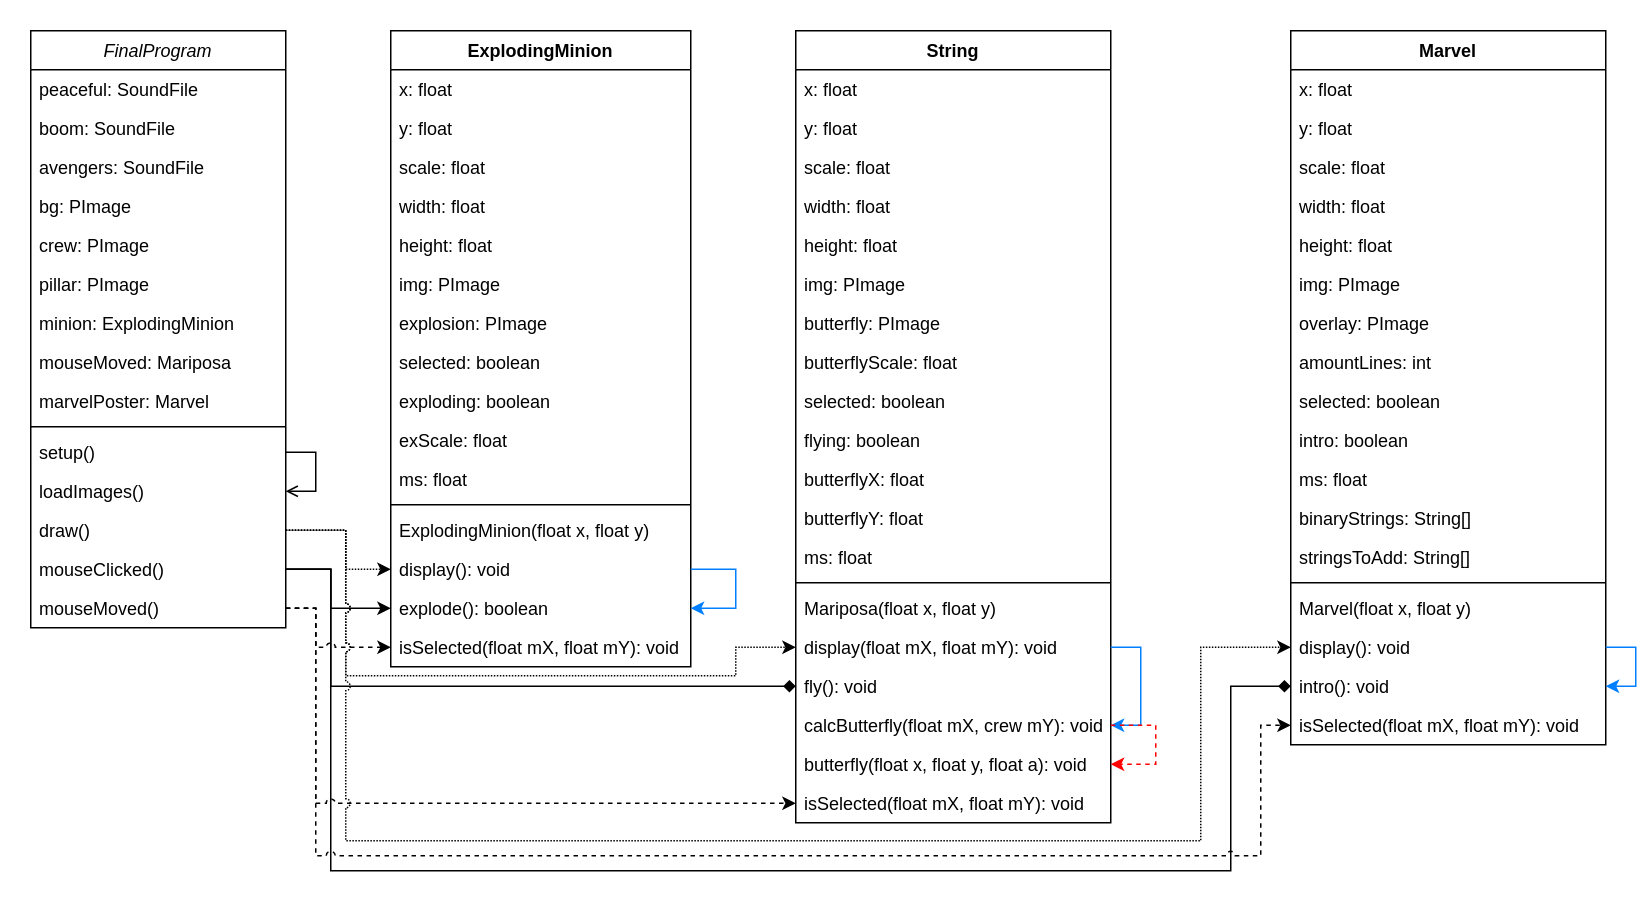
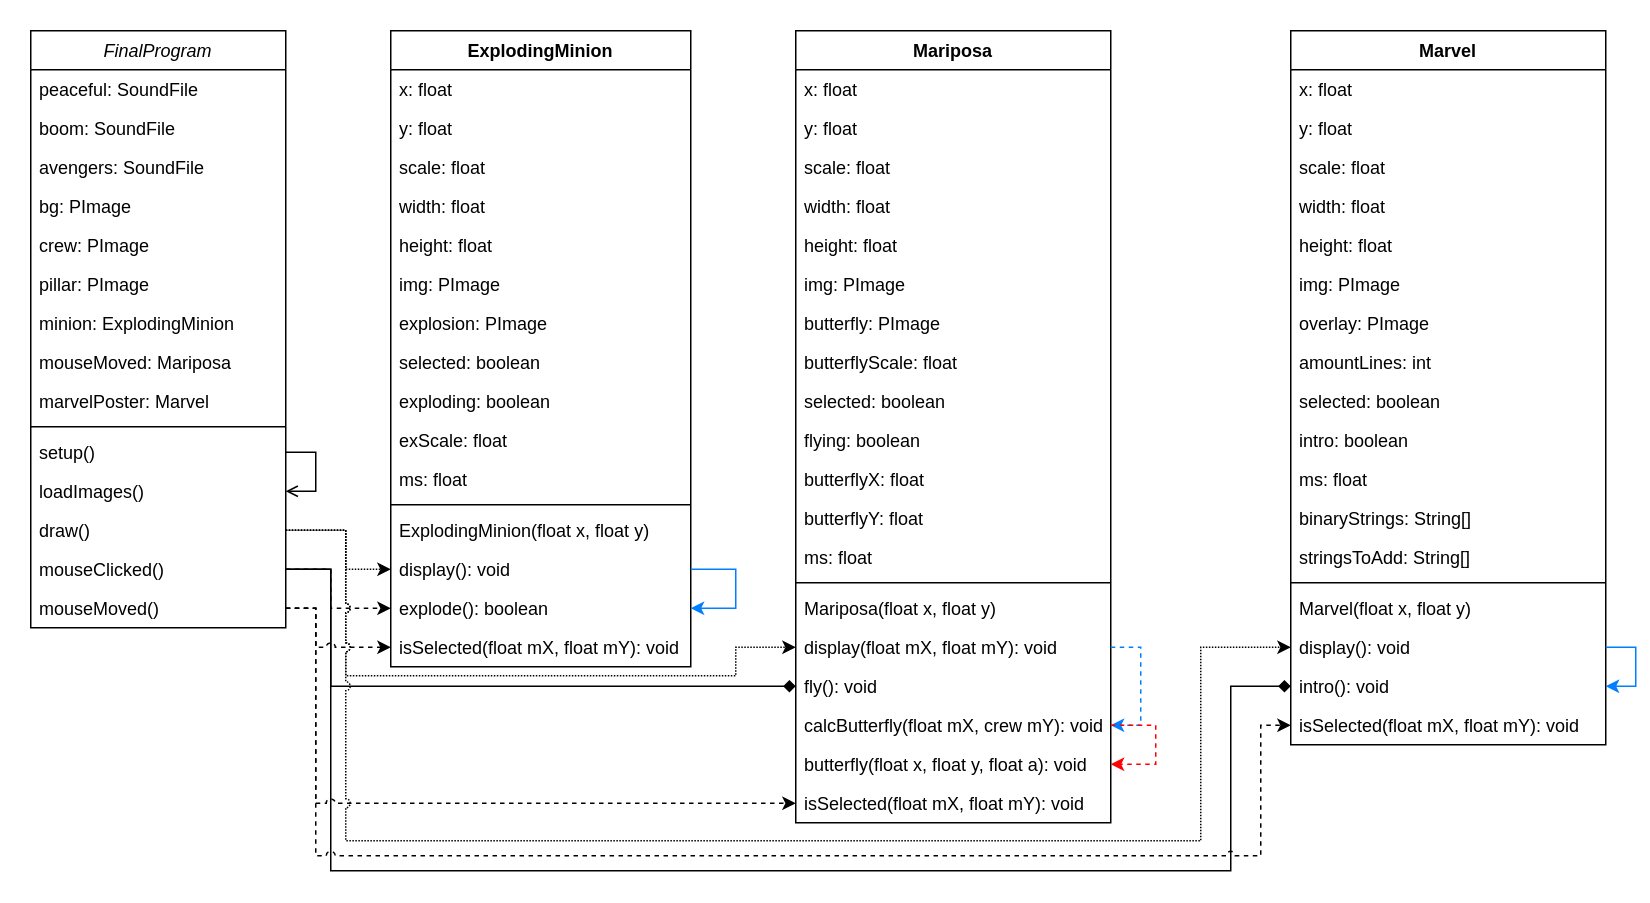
node "String": label "String" -> "Mariposa"
edge "mouseClicked()" -> "explode(): boolean": style solid -> dashed
edge "display(float mX, float mY): void" -> "calcButterfly(float mX, crew mY): void": style solid -> dashed
